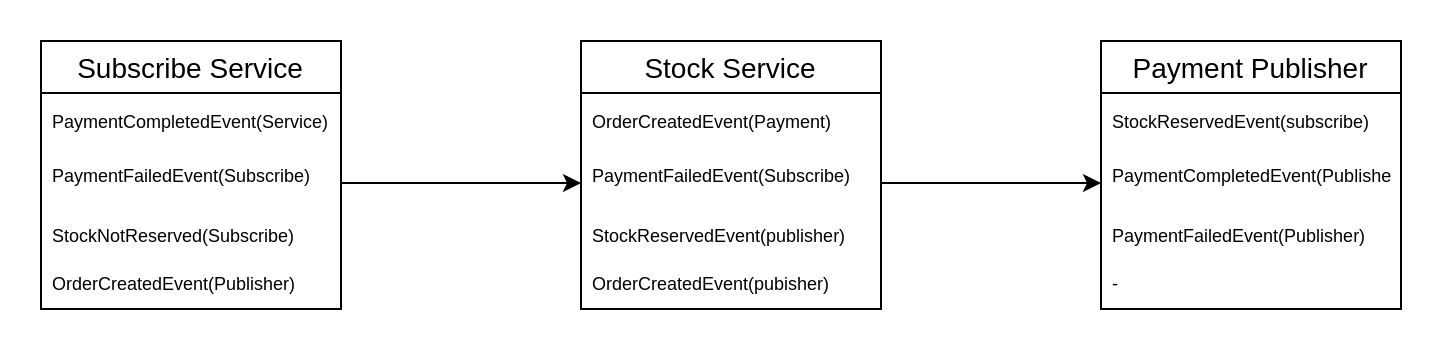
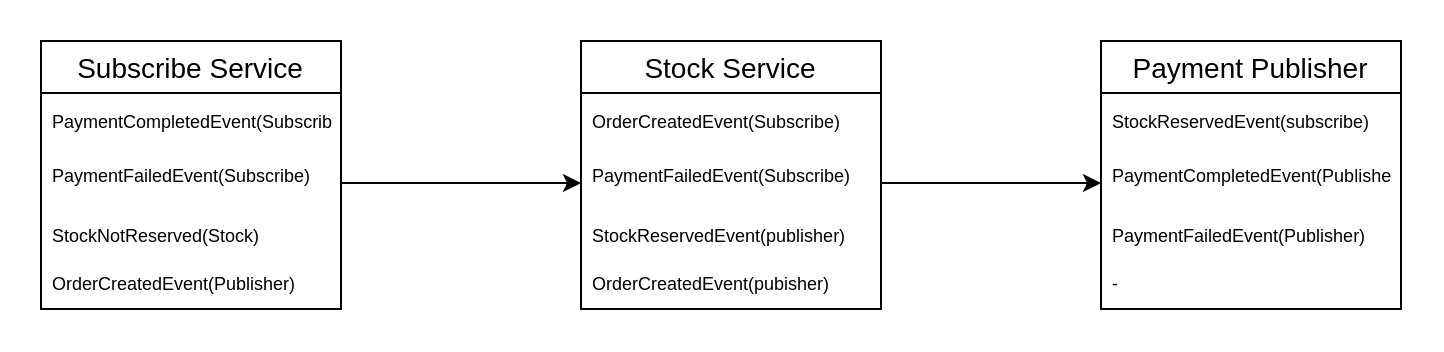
node "PaymentCompletedEvent(Service)": label "PaymentCompletedEvent(Service)" -> "PaymentCompletedEvent(Subscribe)"
node "OrderCreatedEvent(Payment)": label "OrderCreatedEvent(Payment)" -> "OrderCreatedEvent(Subscribe)"
node "StockNotReserved(Subscribe)": label "StockNotReserved(Subscribe)" -> "StockNotReserved(Stock)"
